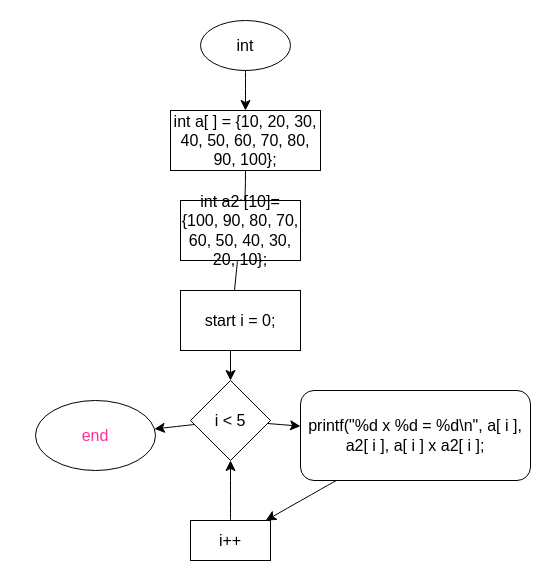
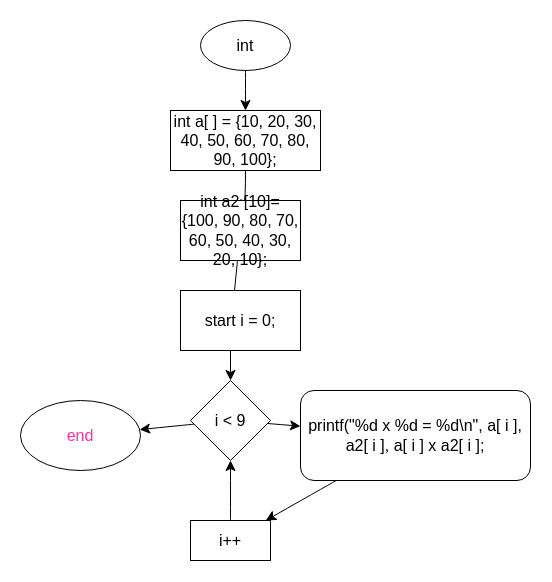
node "i < 5": label "i < 5" -> "i < 9"
node "end": moved (96, 436) -> (81, 436)
